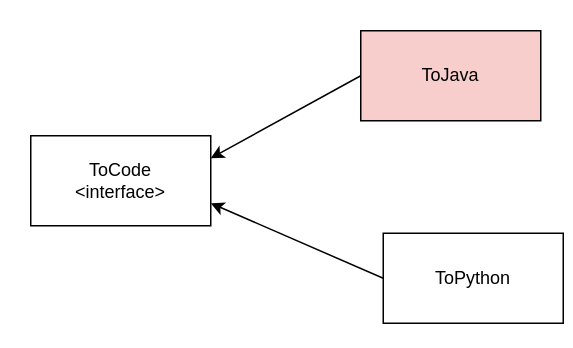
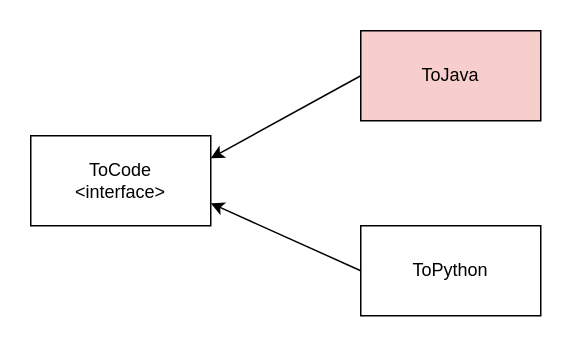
node "ToPython": moved (473, 278) -> (451, 271)
